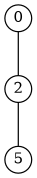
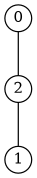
node "5": label "5" -> "1"
